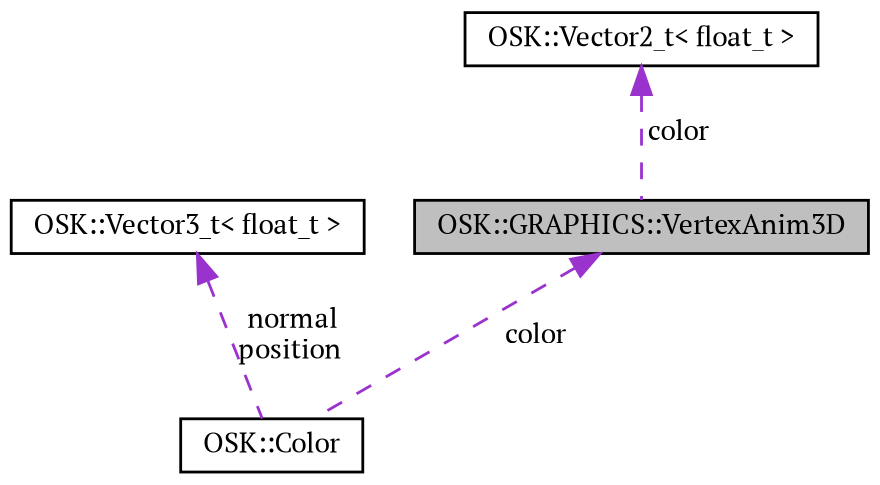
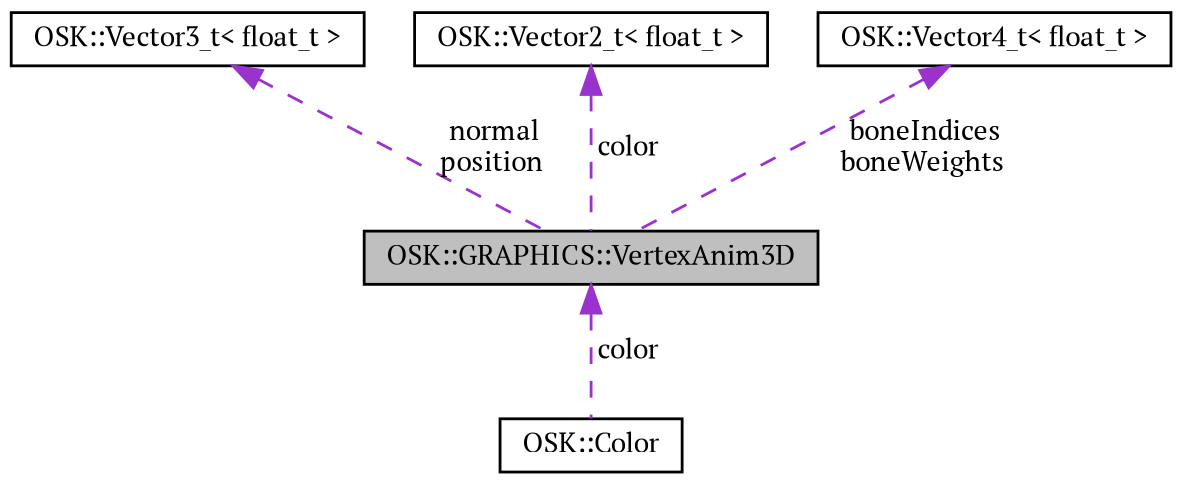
node "OSK::Vector4_t< float_t >": added
edge "OSK::Color" -> "OSK::Vector3_t< float_t >": now "OSK::GRAPHICS::VertexAnim3D" -> "OSK::Vector3_t< float_t >"
